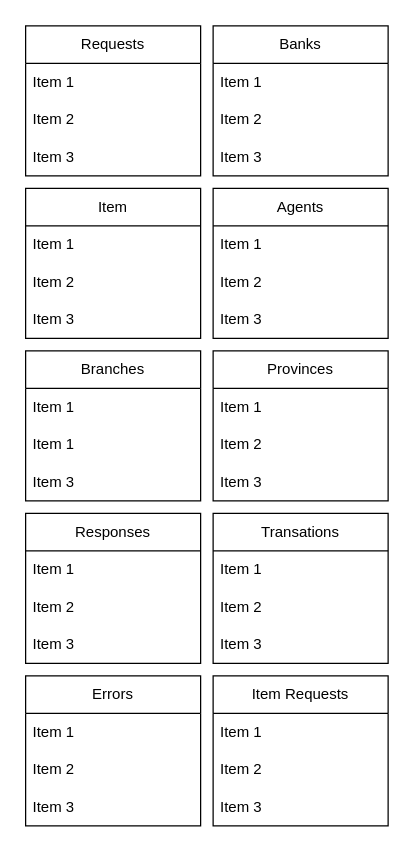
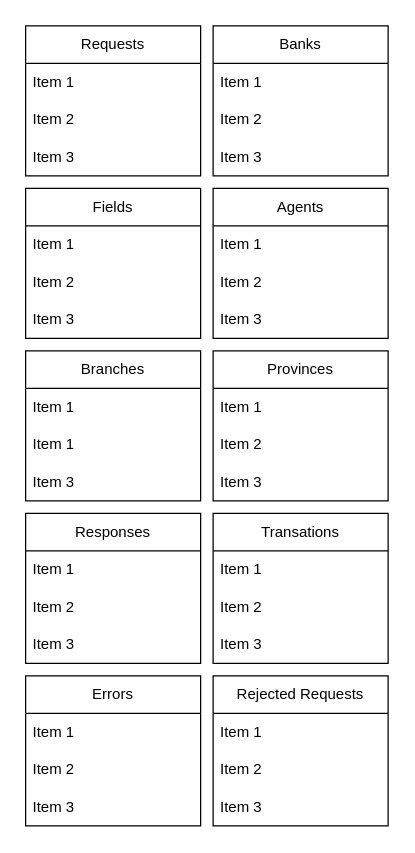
node "Item": label "Item" -> "Fields"
node "Item Requests": label "Item Requests" -> "Rejected Requests"
